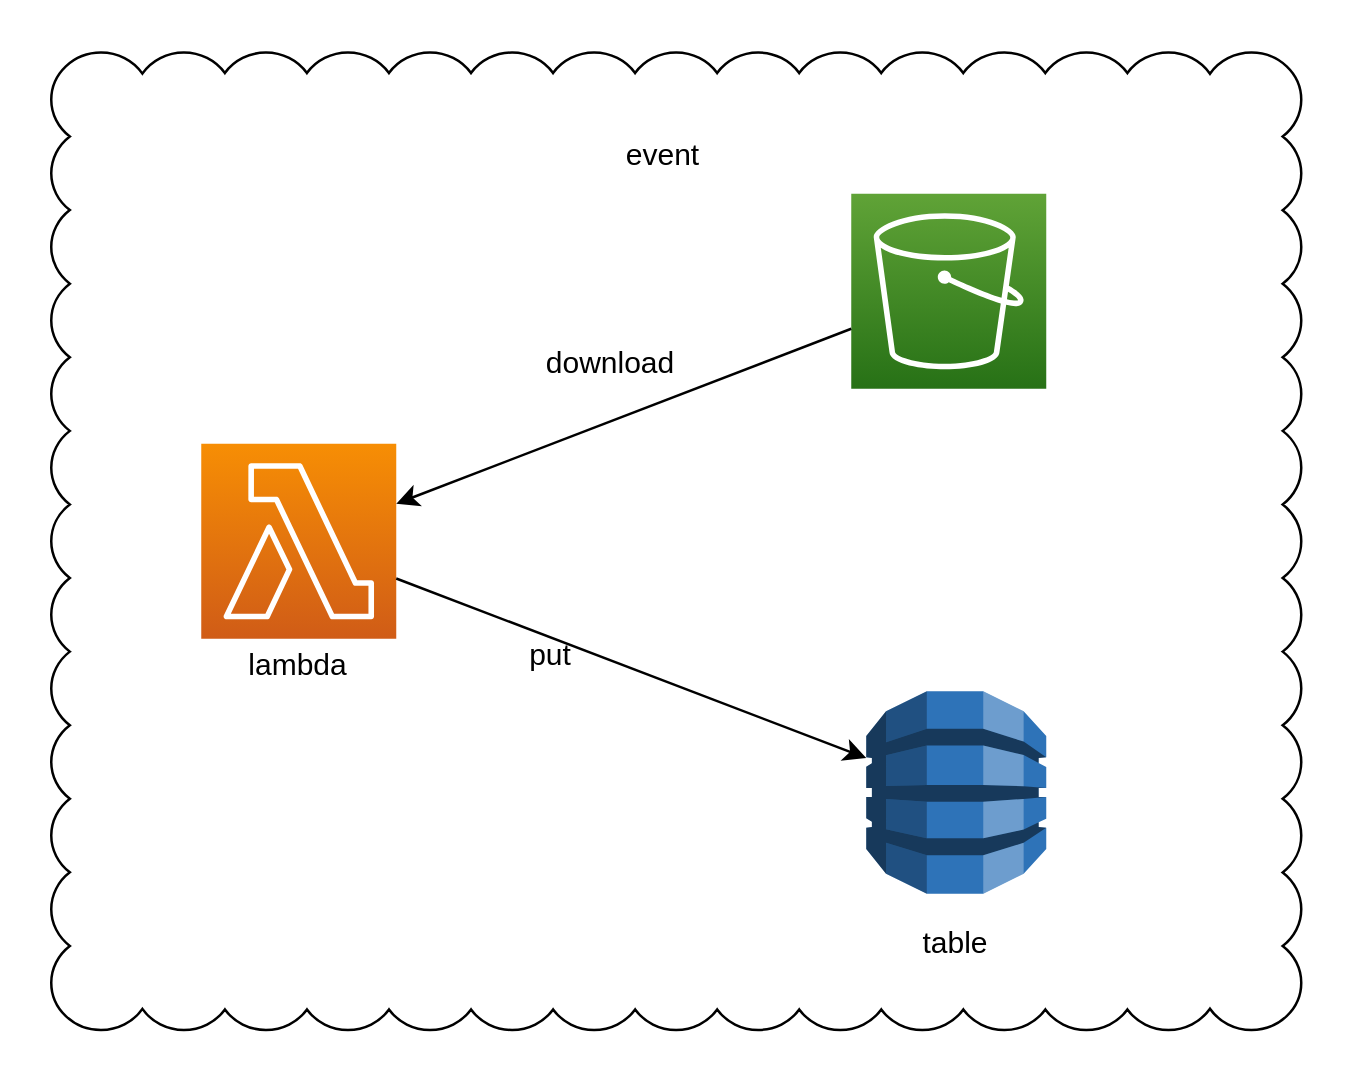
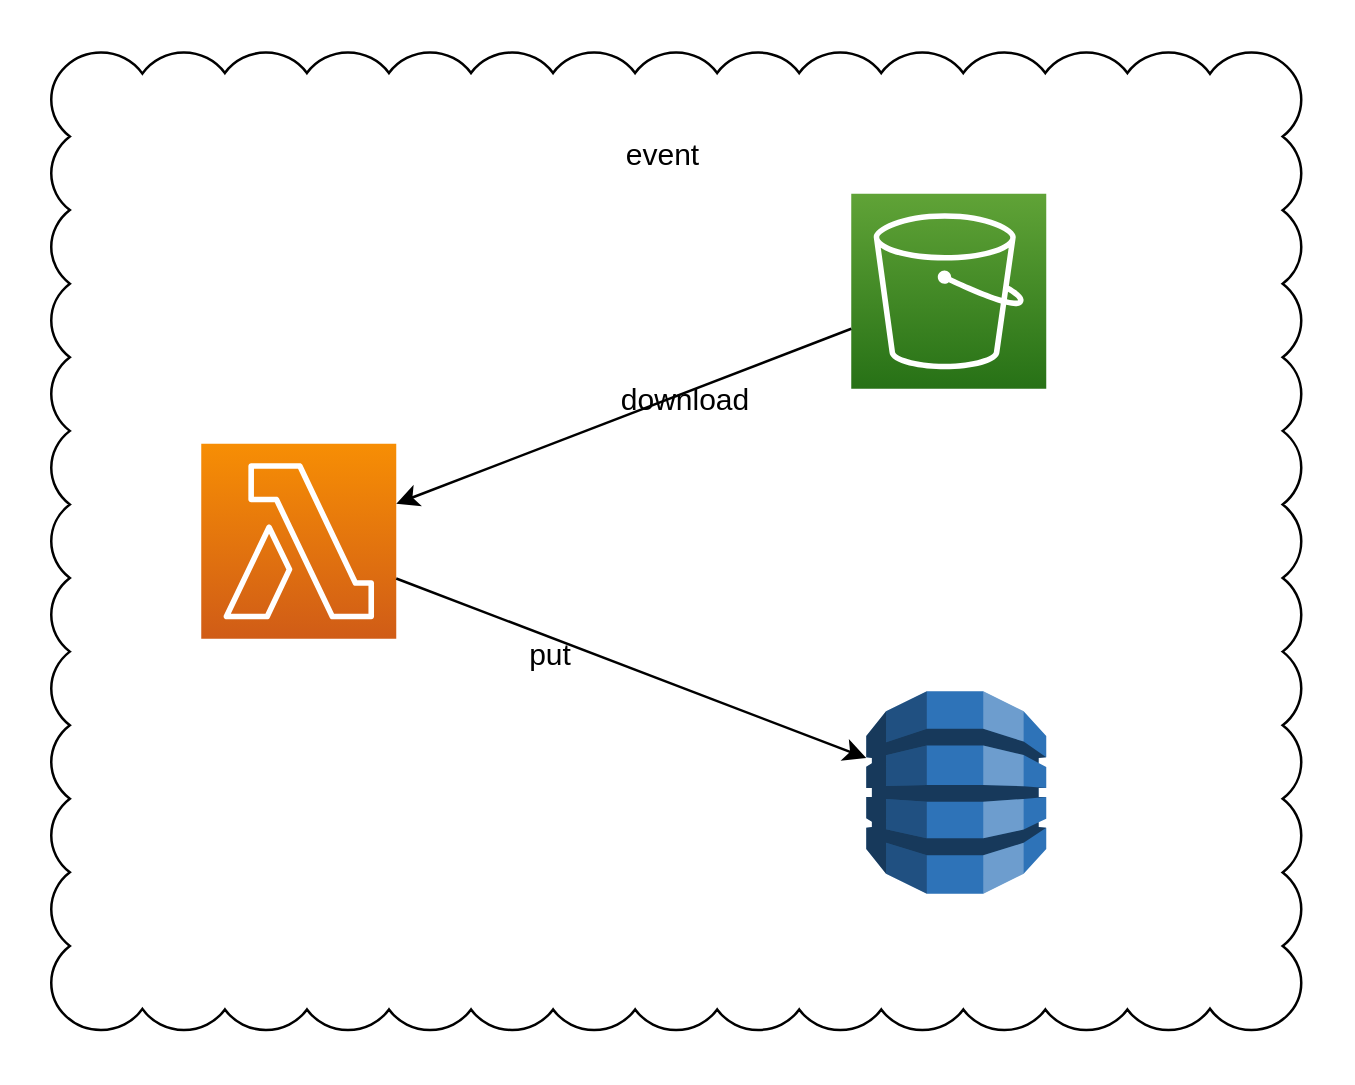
node "download": moved (611, 364) -> (686, 401)
node "lambda": removed
node "table": removed
